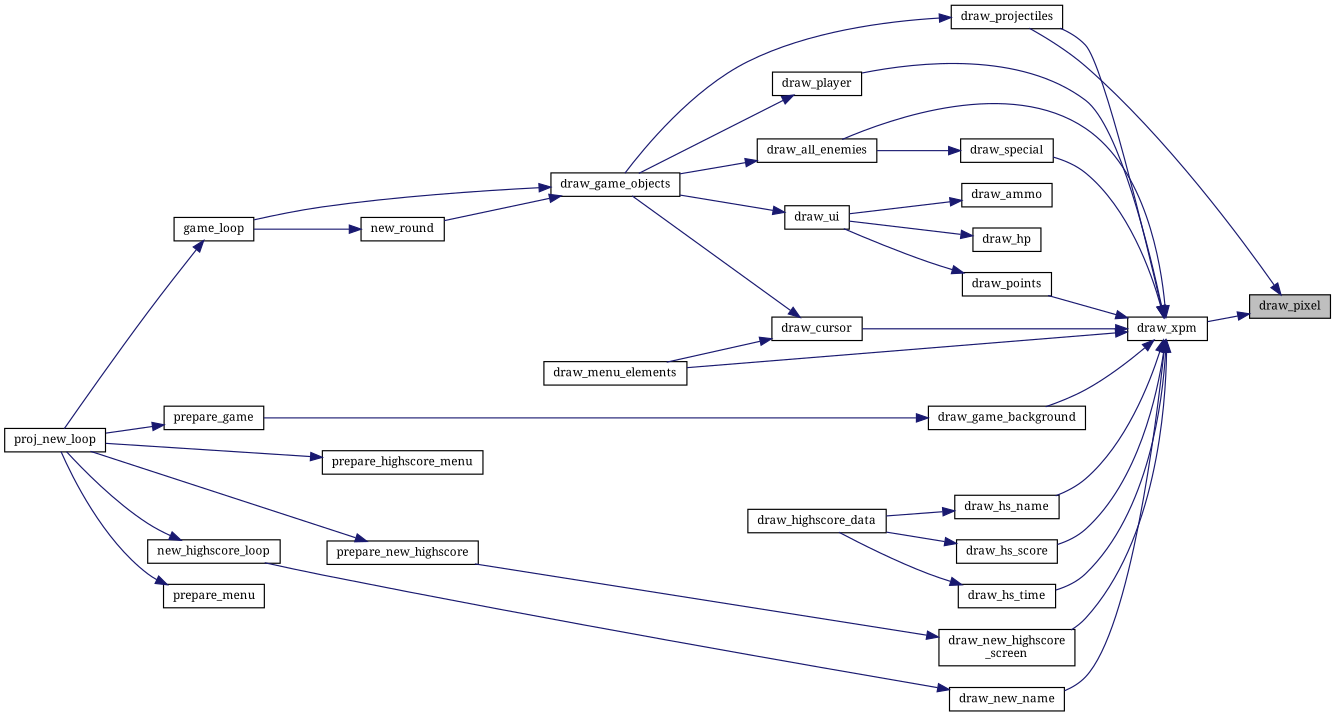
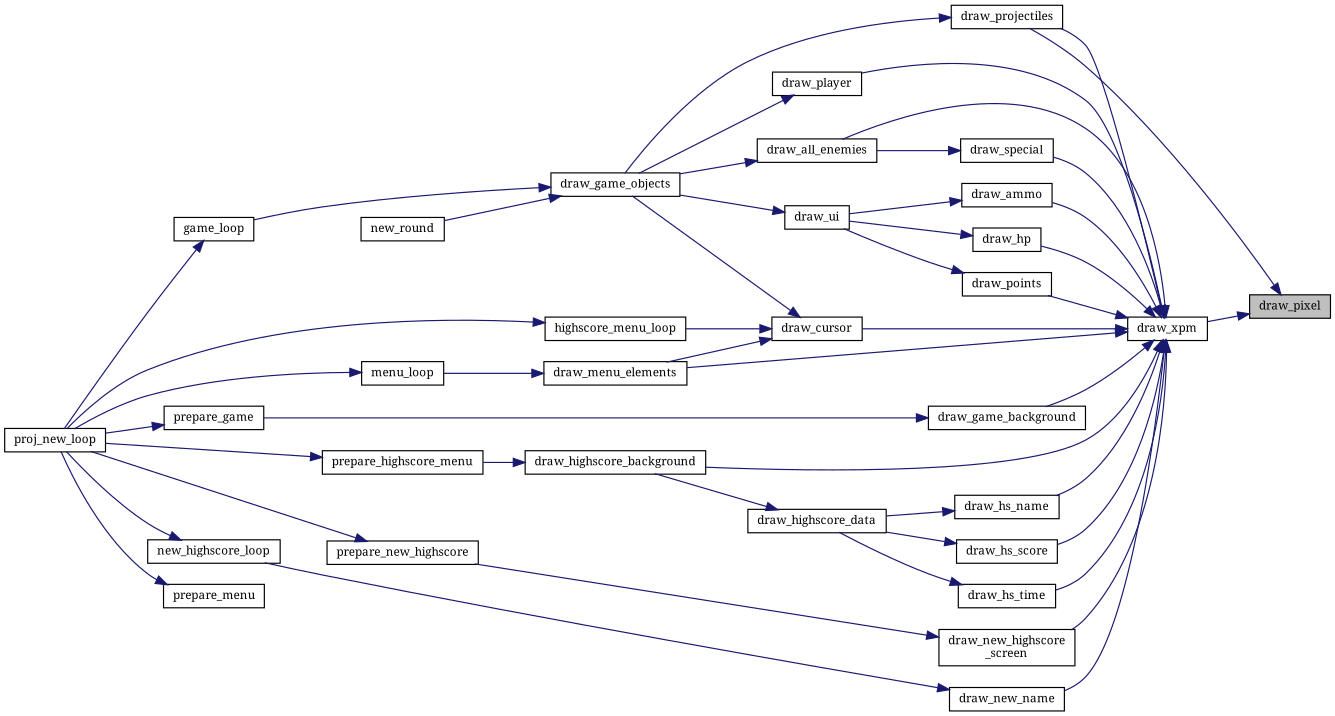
edge "game_loop" -> "new_round": removed
edge "draw_ammo" -> "draw_xpm": added
edge "draw_hp" -> "draw_xpm": added
node "highscore_menu_loop": added
node "menu_loop": added
node "draw_highscore_background": added
